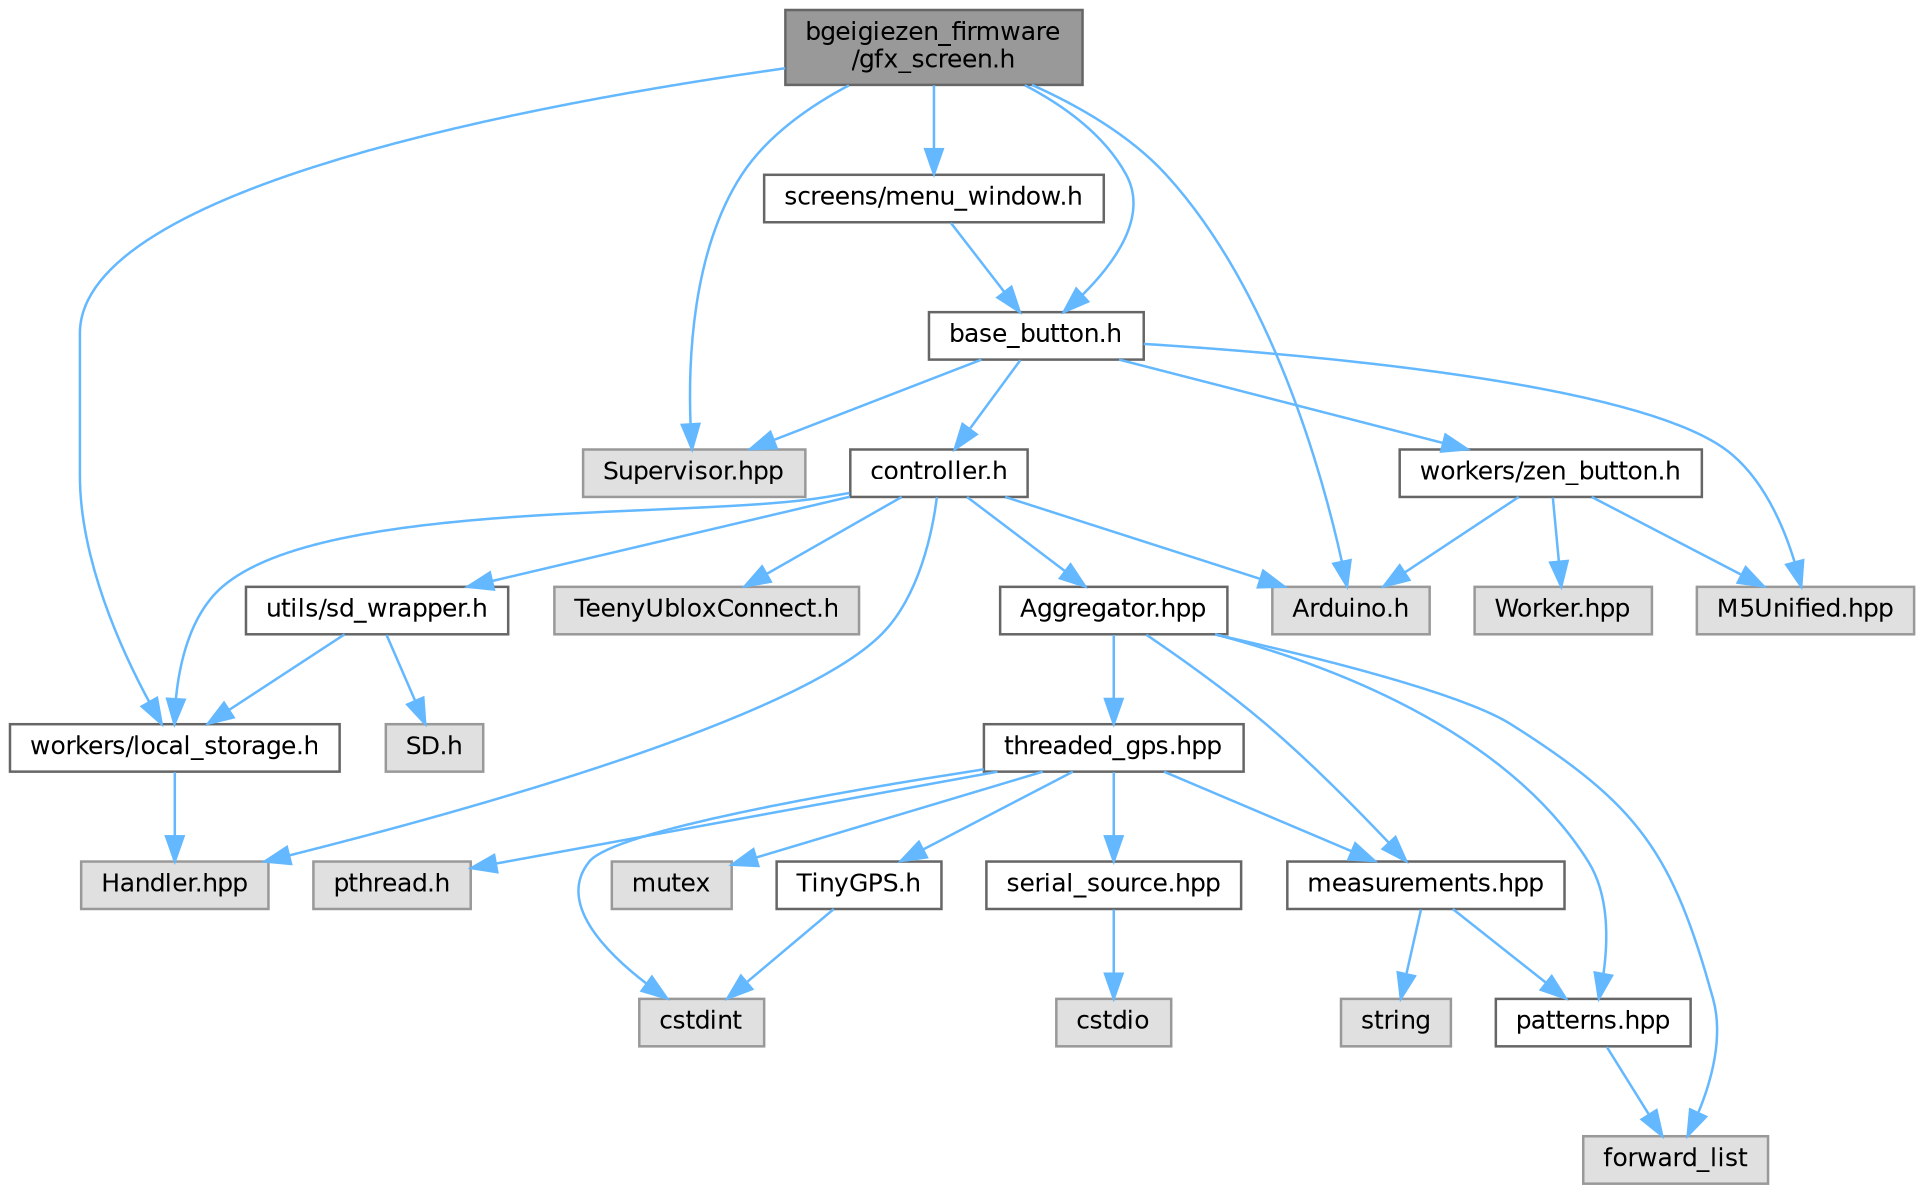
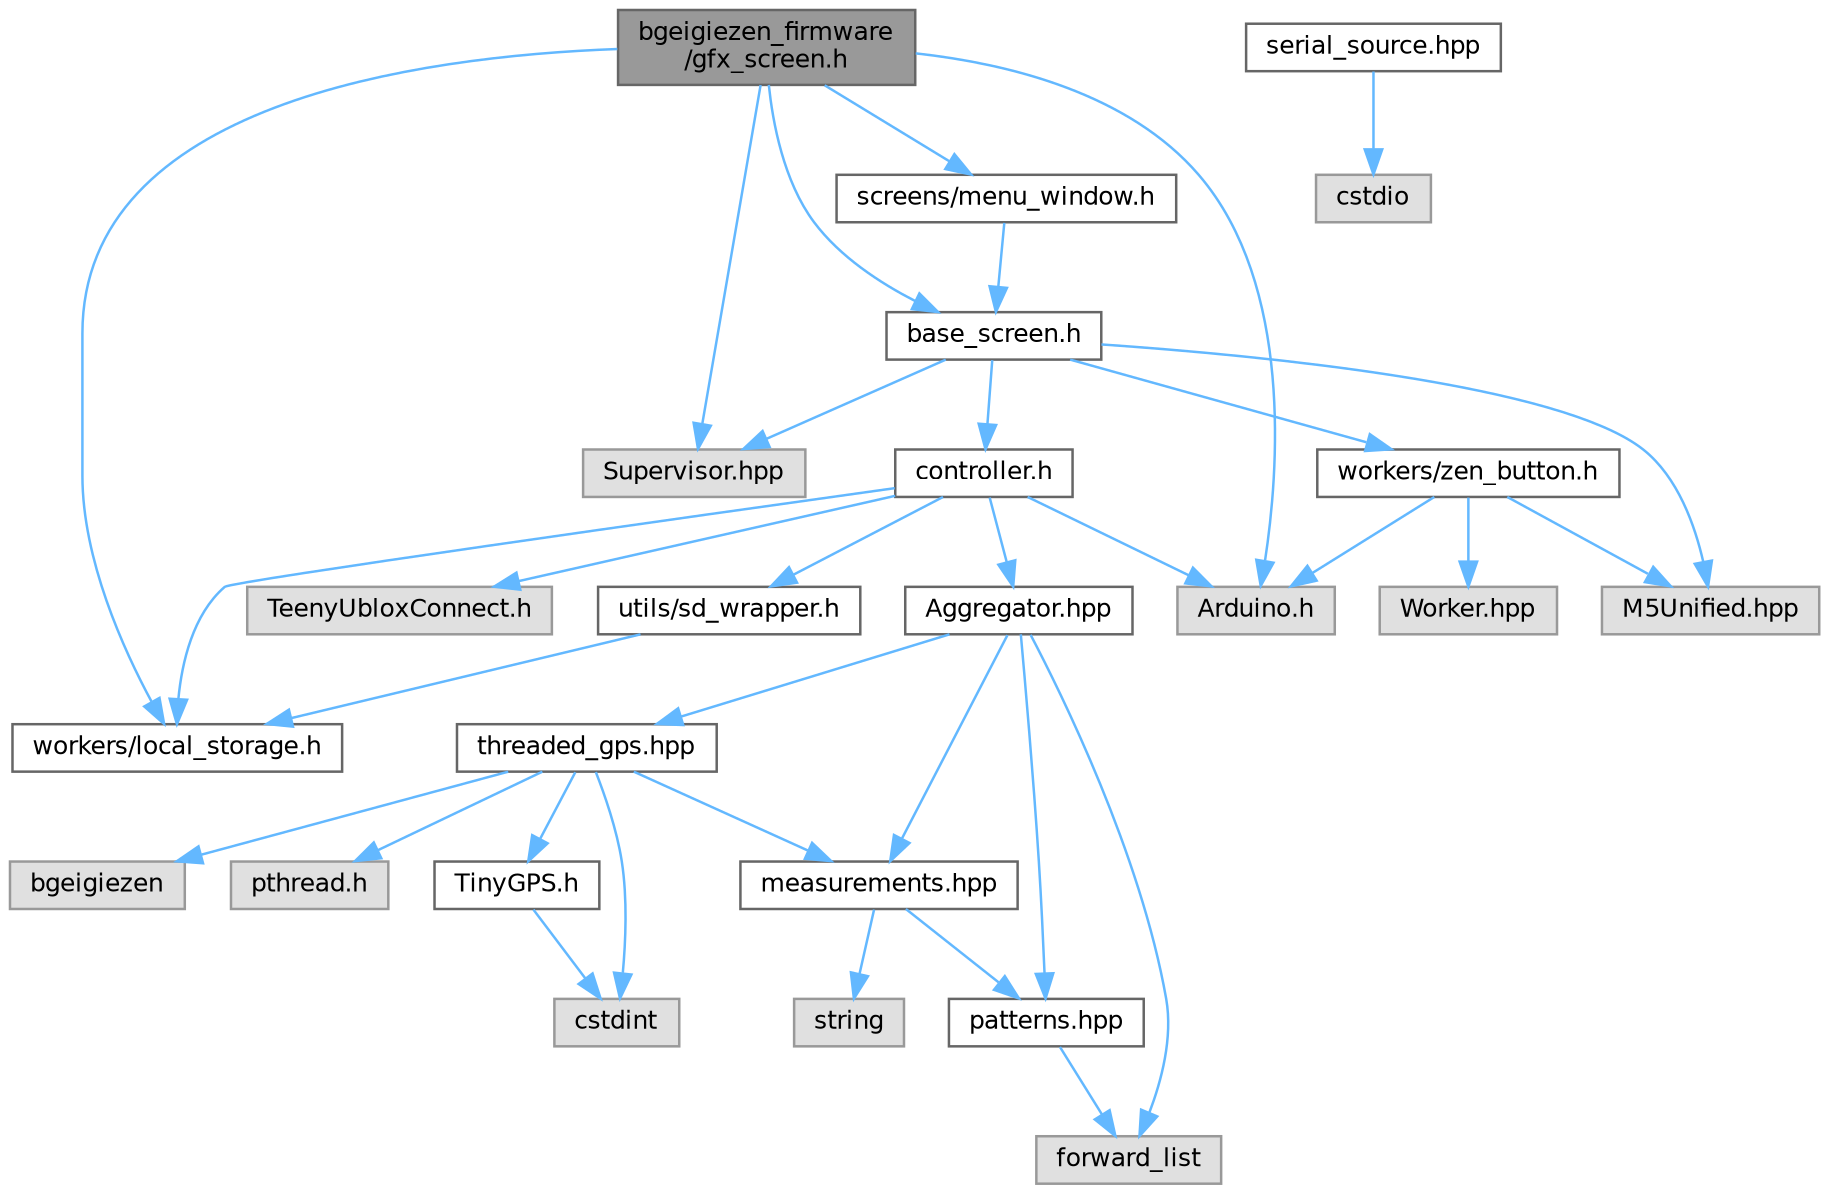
node "base_button.h": label "base_button.h" -> "base_screen.h"
node "SD.h": removed
edge "threaded_gps.hpp" -> "serial_source.hpp": removed
node "Handler.hpp": removed
node "mutex": label "mutex" -> "bgeigiezen"
